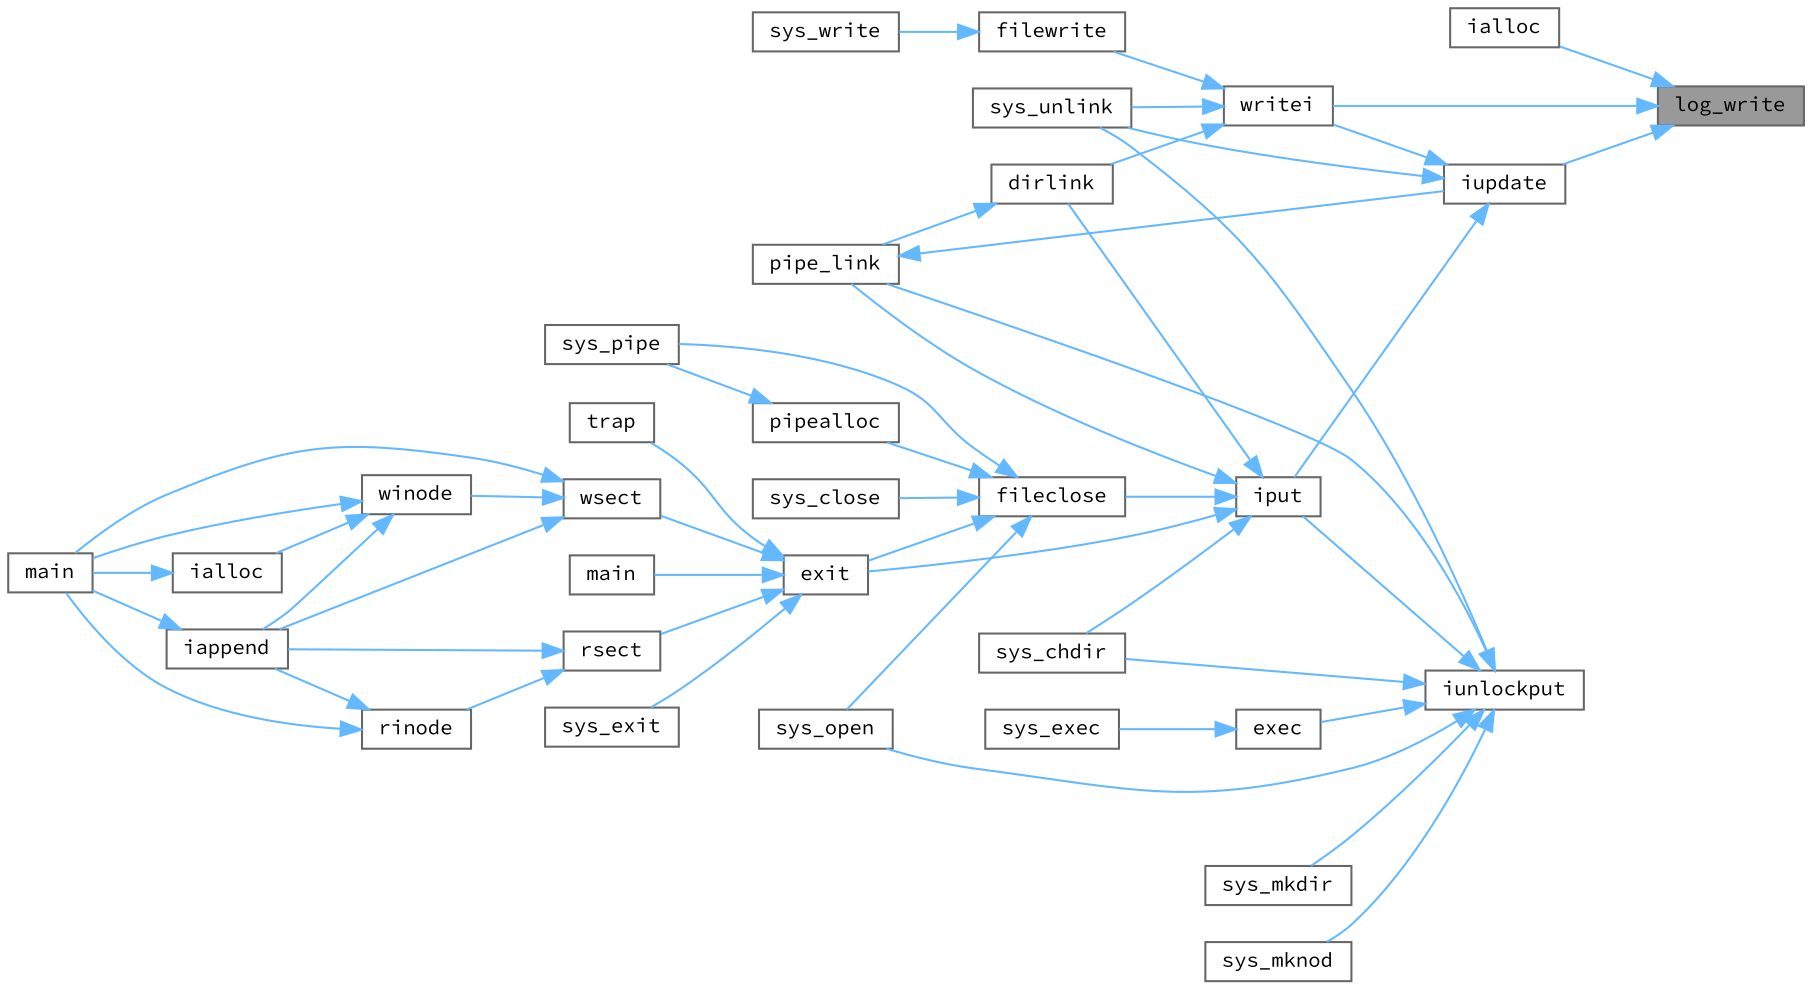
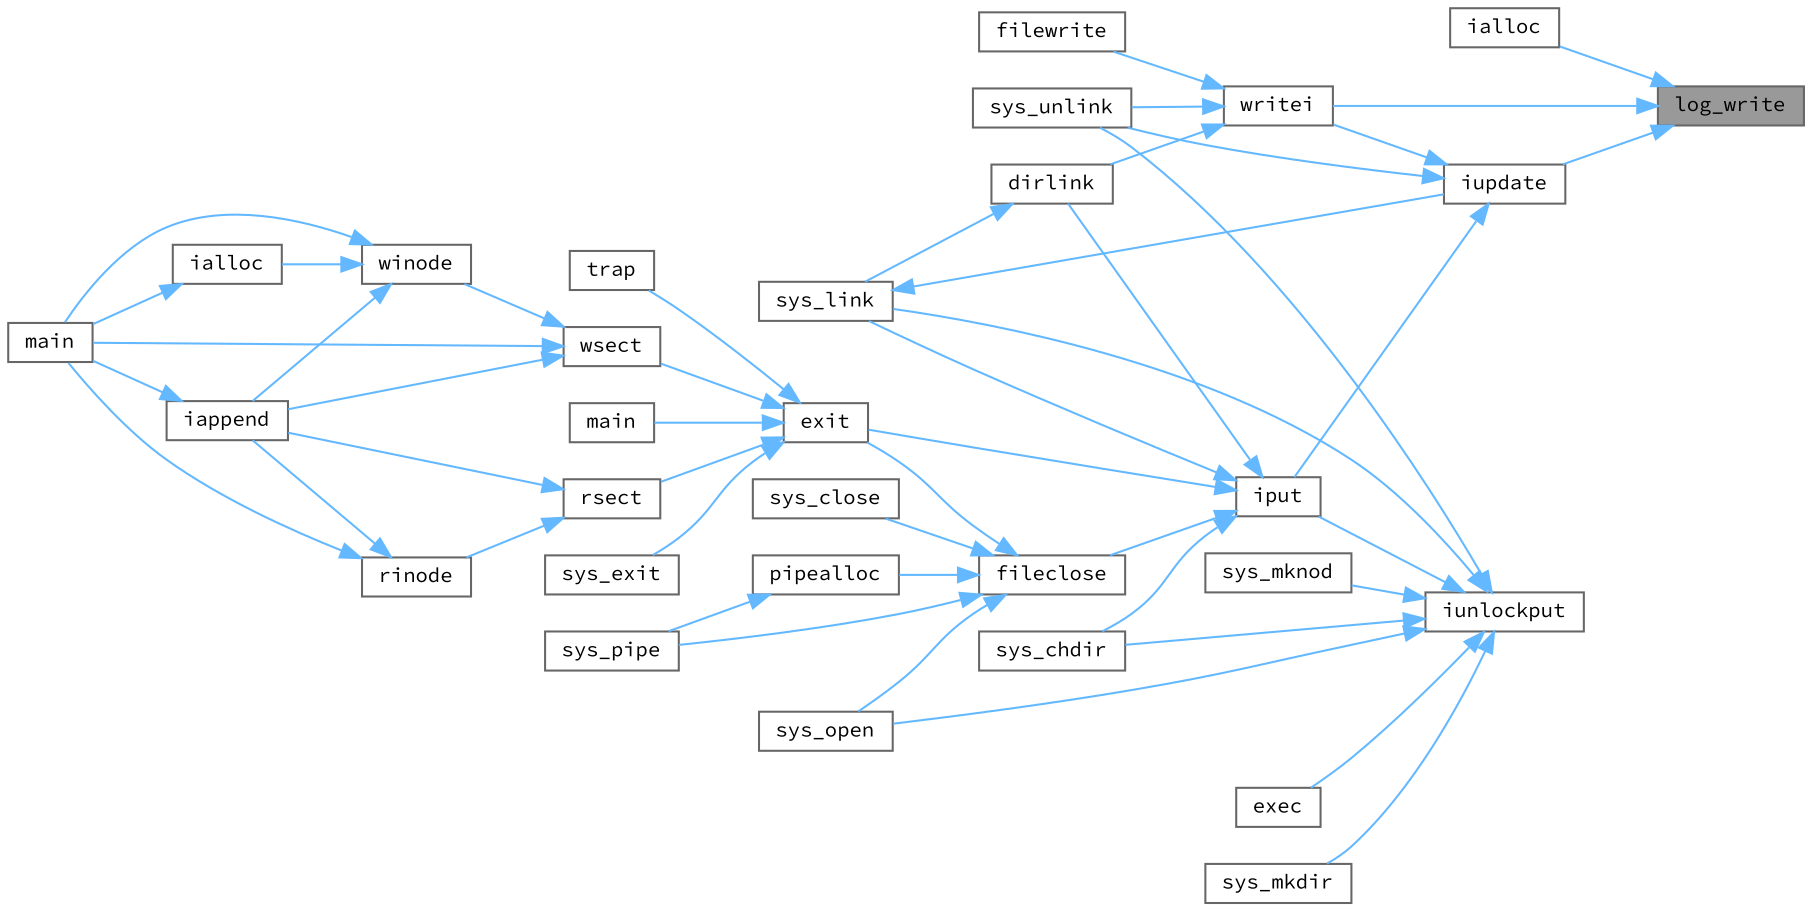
node "sys_write": removed
node "pipe_link": label "pipe_link" -> "sys_link"
node "sys_exec": removed
